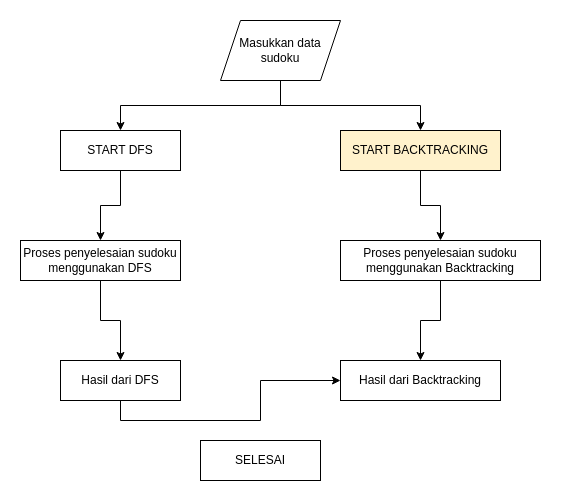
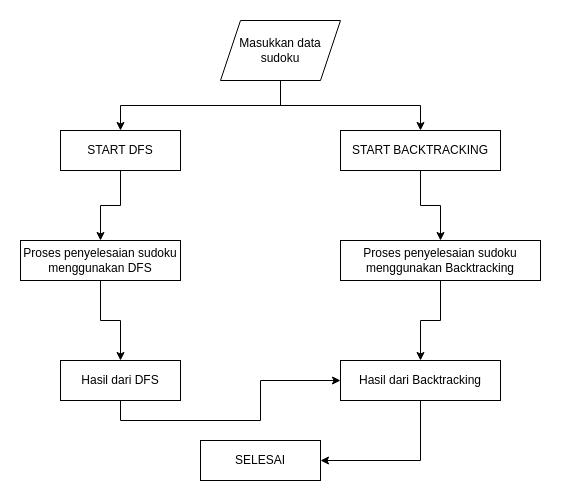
node "START BACKTRACKING": fillcolor #fff2cc -> #ffffff
edge "Hasil dari Backtracking" -> "SELESAI": added
